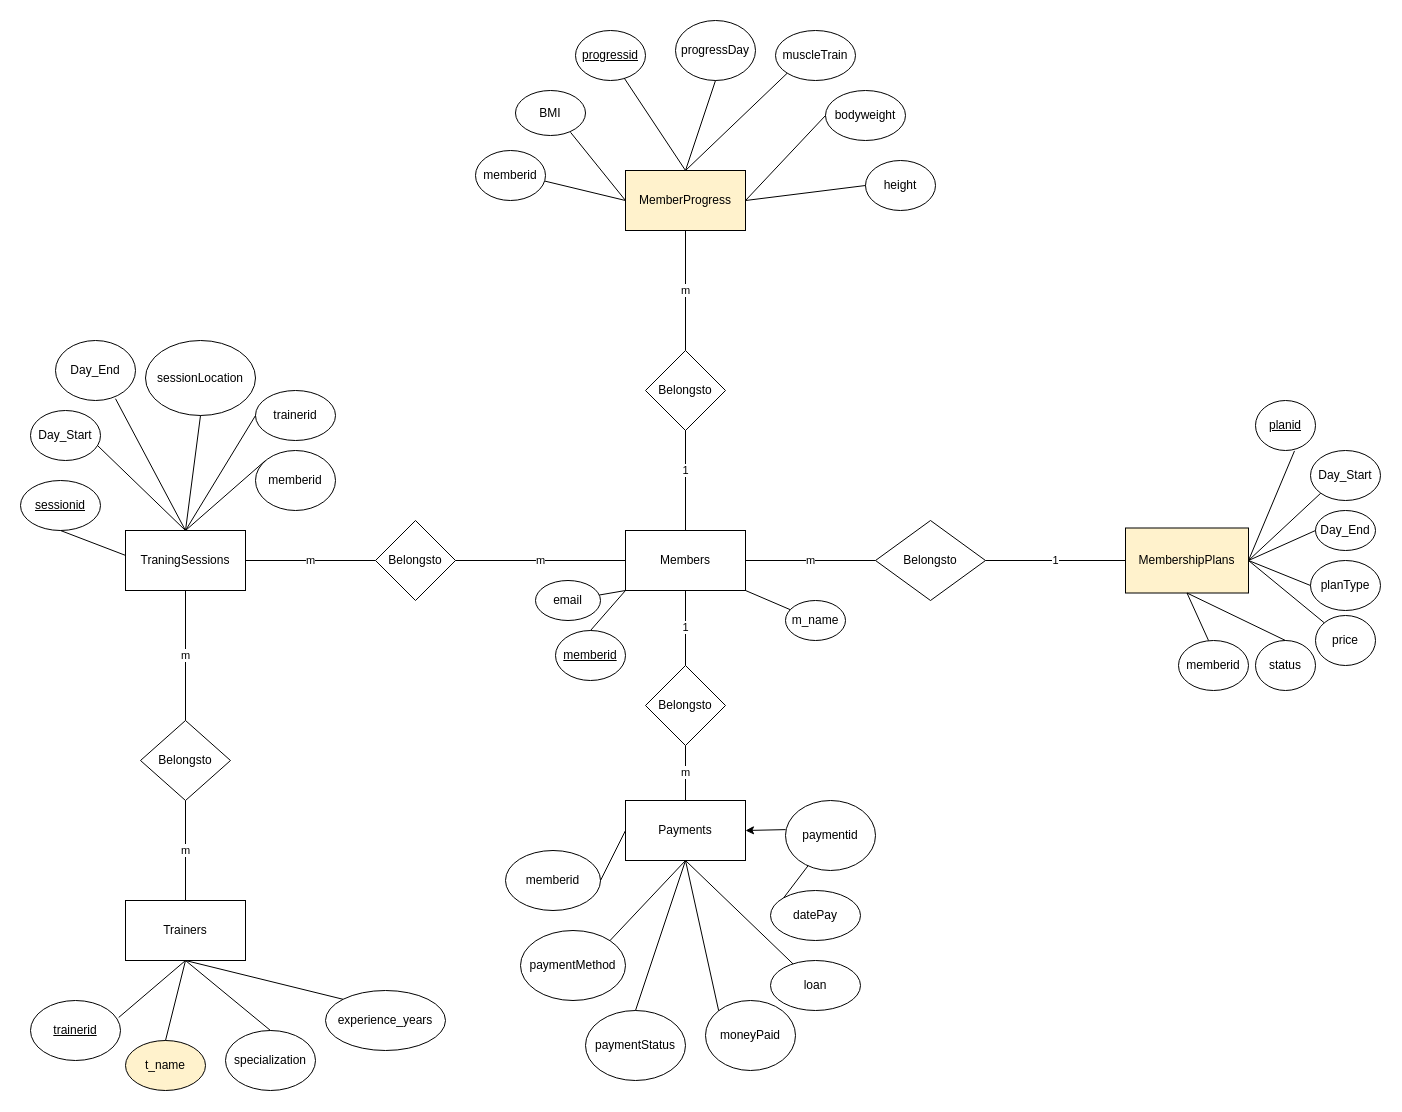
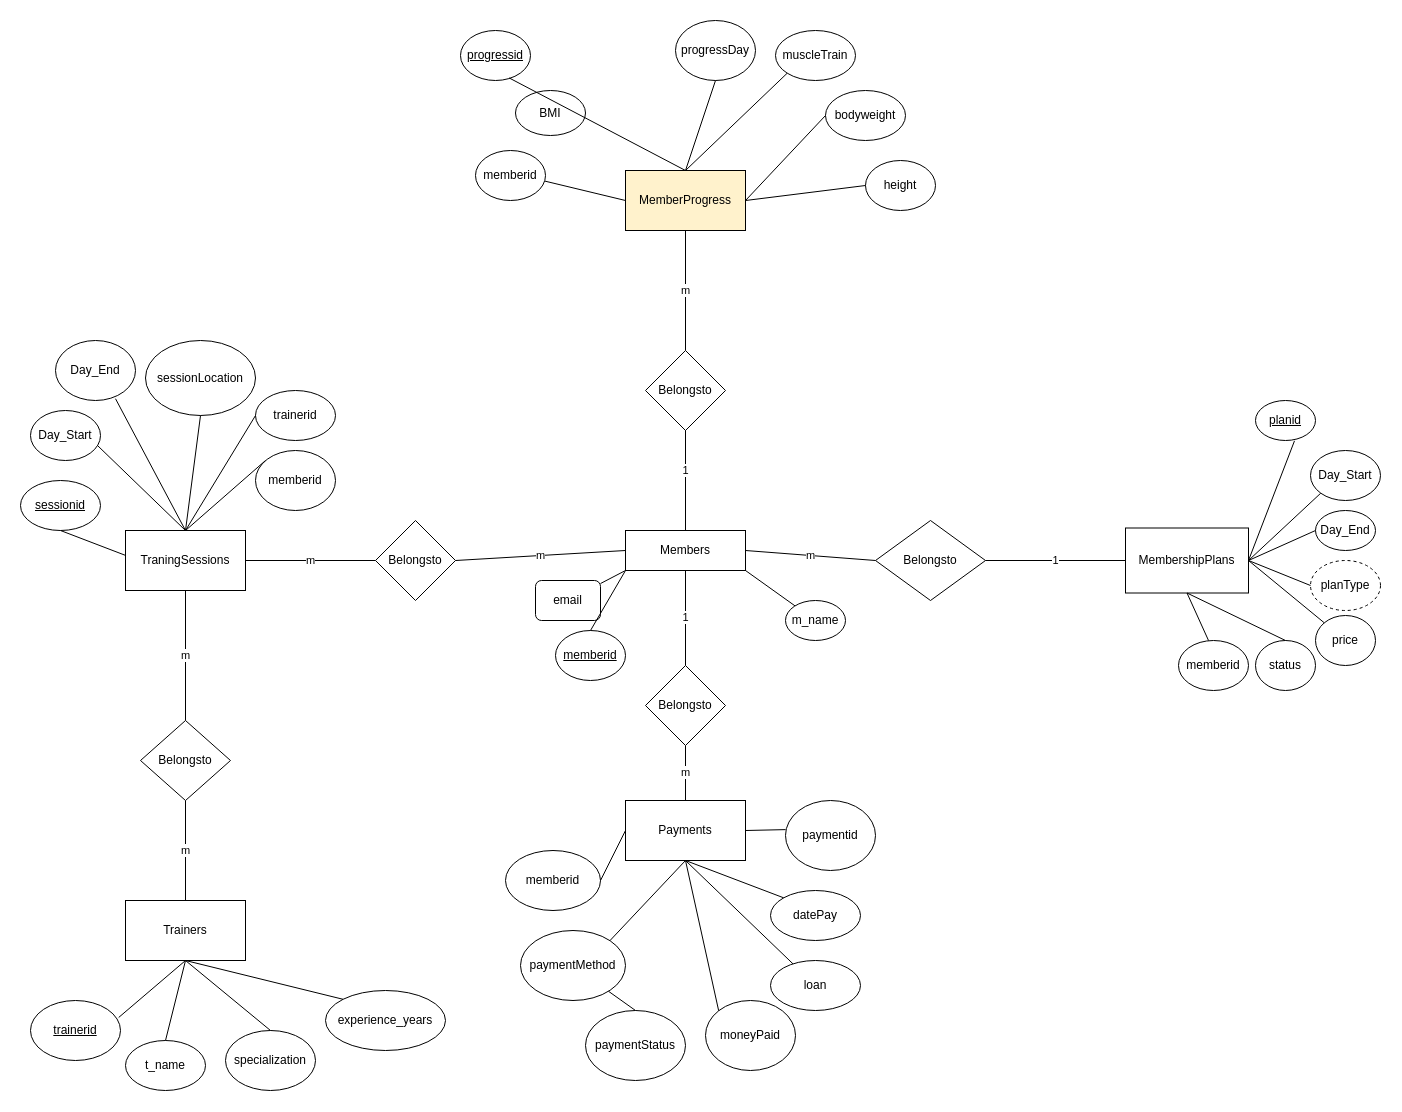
node "progressid": moved (611, 56) -> (496, 56)
edge "BMI" -- "MemberProgress": removed
node "planid": size 60x50 -> 60x40
node "Members": size 120x60 -> 120x40
node "MembershipPlans": fillcolor #fff2cc -> #ffffff
node "planType": style solid -> dashed
node "email": shape ellipse -> rounded rectangle
edge "paymentid" -> "Payments": arrowhead classic -> none
edge "paymentid" -- "datePay": now "Payments" -- "datePay"
edge "Payments" -- "paymentStatus": now "paymentMethod" -- "paymentStatus"
node "t_name": fillcolor #fff2cc -> #ffffff
